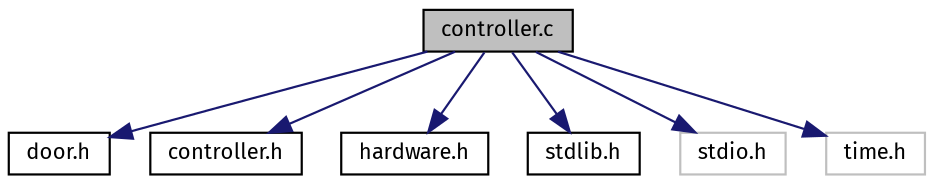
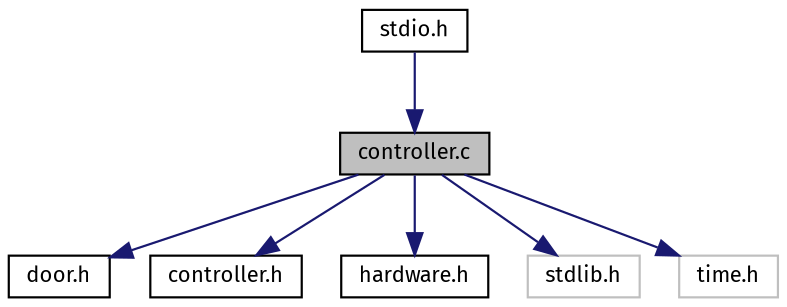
edge "controller.c" -> "stdio.h": reversed
node "stdlib.h": color black -> grey75
node "stdio.h": color grey75 -> black
